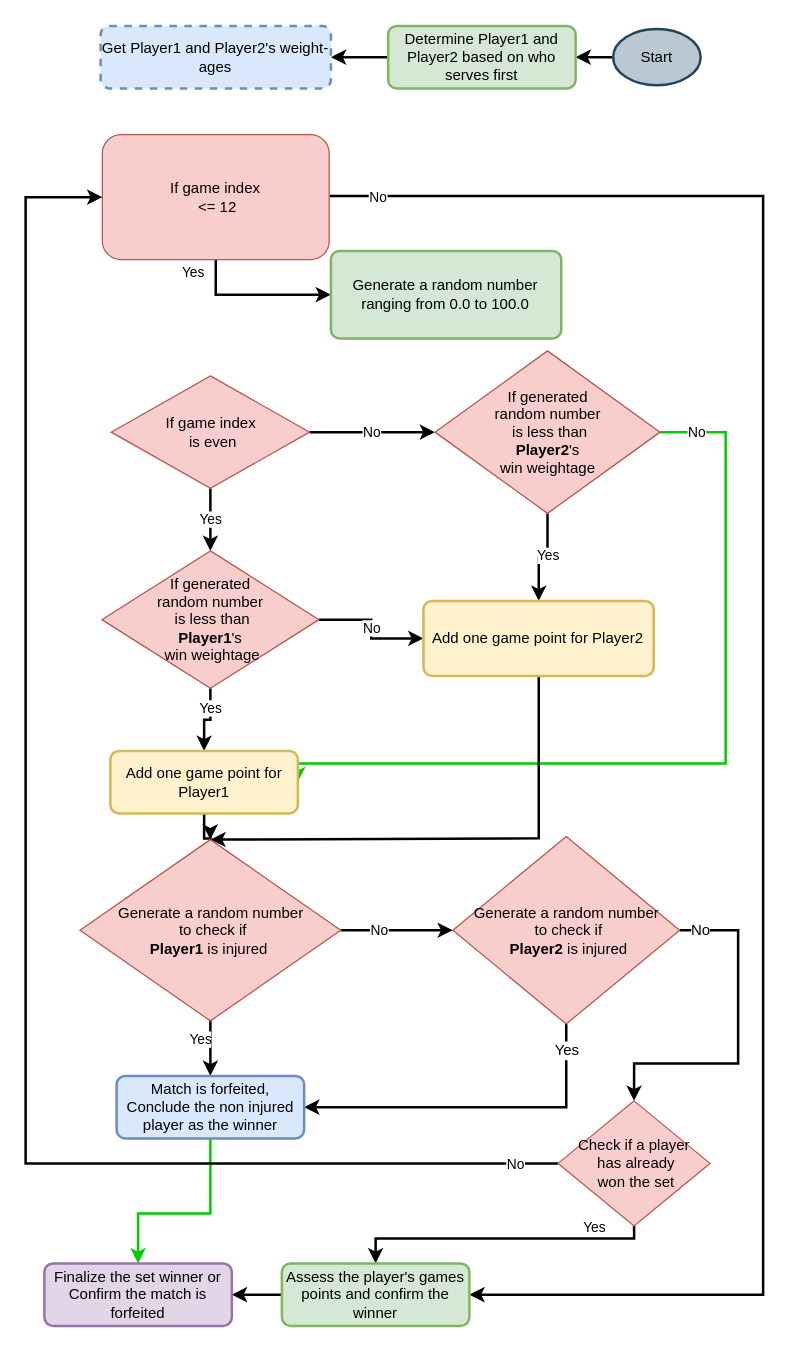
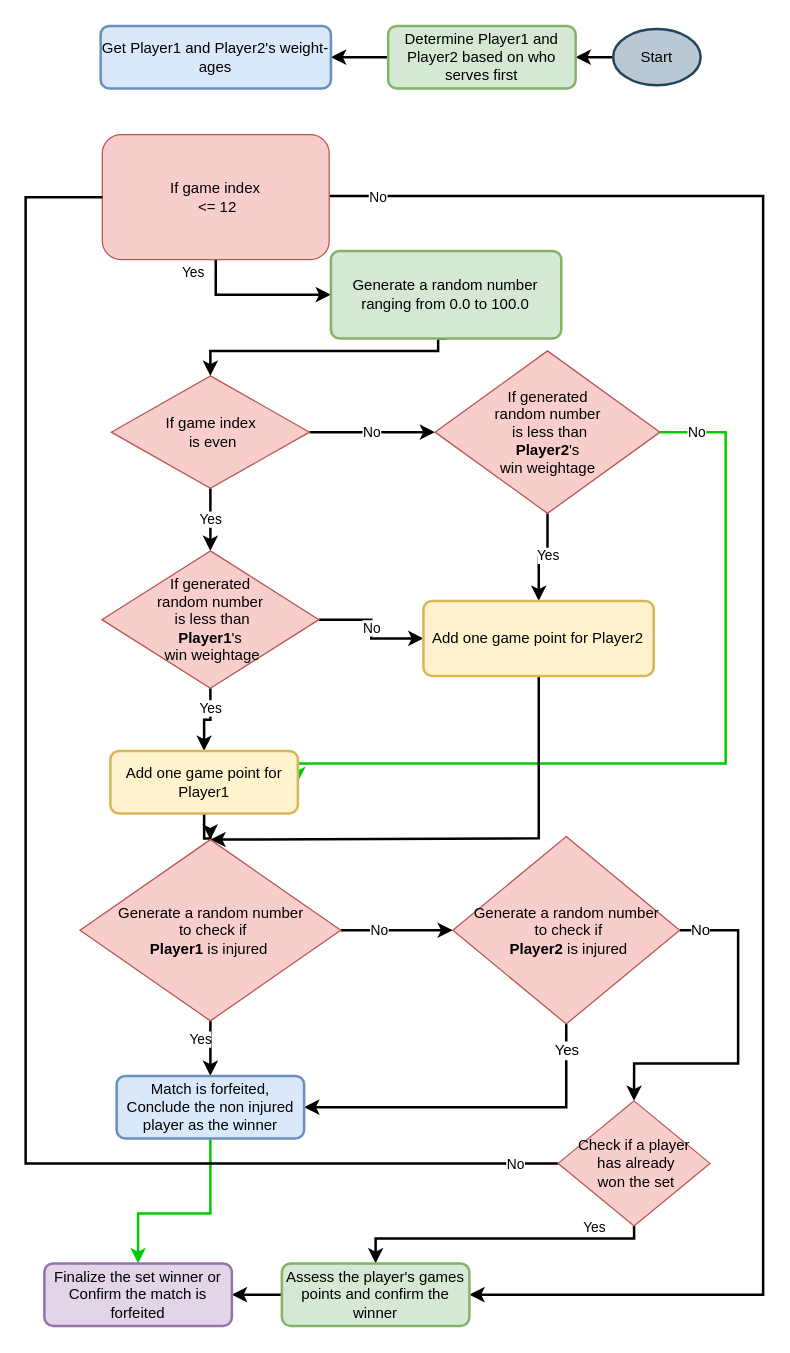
node "Get Player1 and Player2's weight-ages": style dashed -> solid
edge "Check if a player has already won the set" -> "If game index <= 12": arrowhead classic -> none
edge "Generate a random number ranging from 0.0 to 100.0" -> "If game index is even": added
